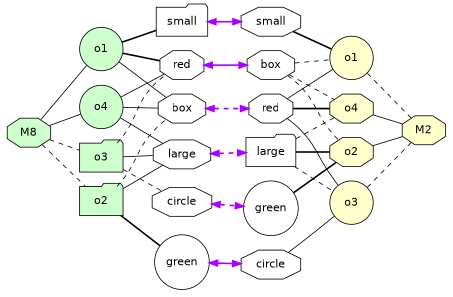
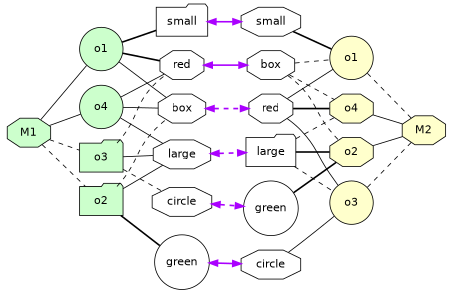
node "M8": label "M8" -> "M1"
